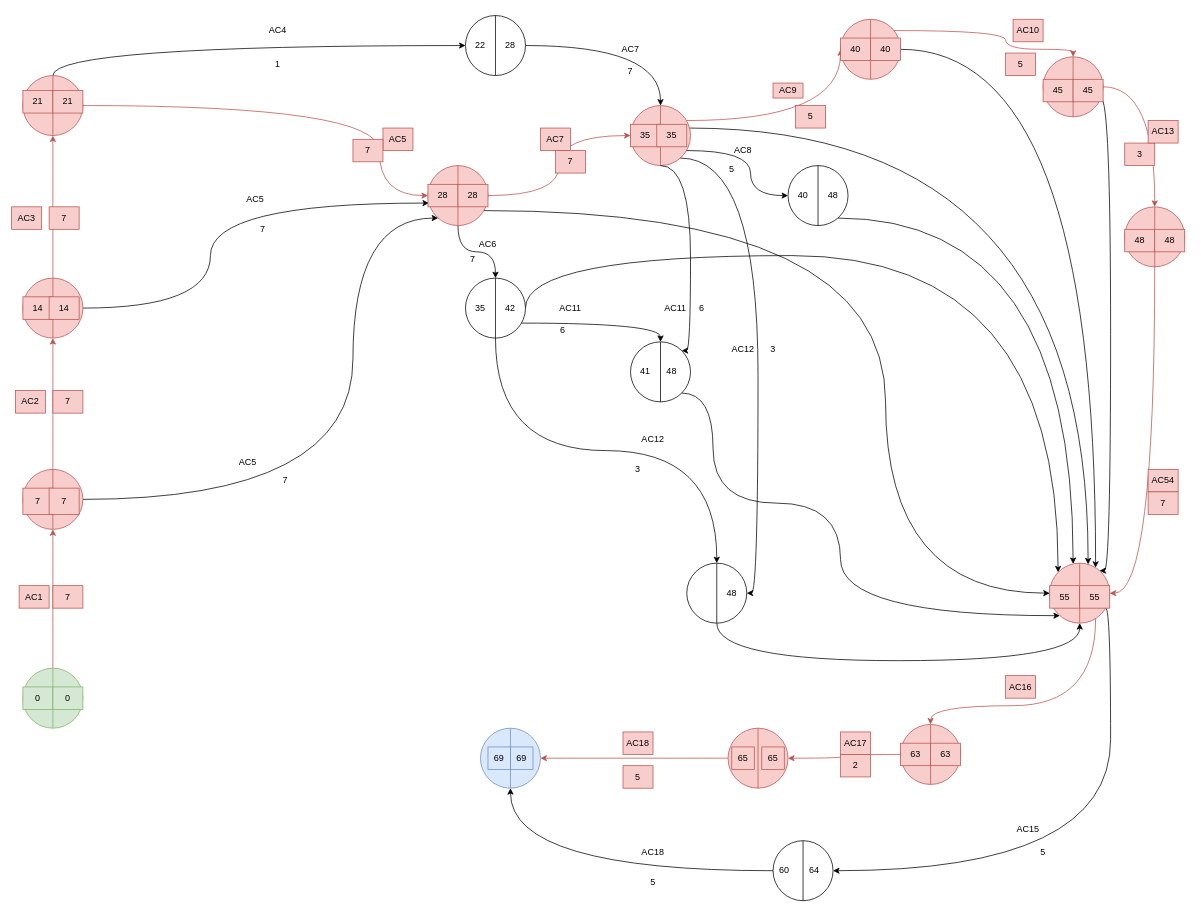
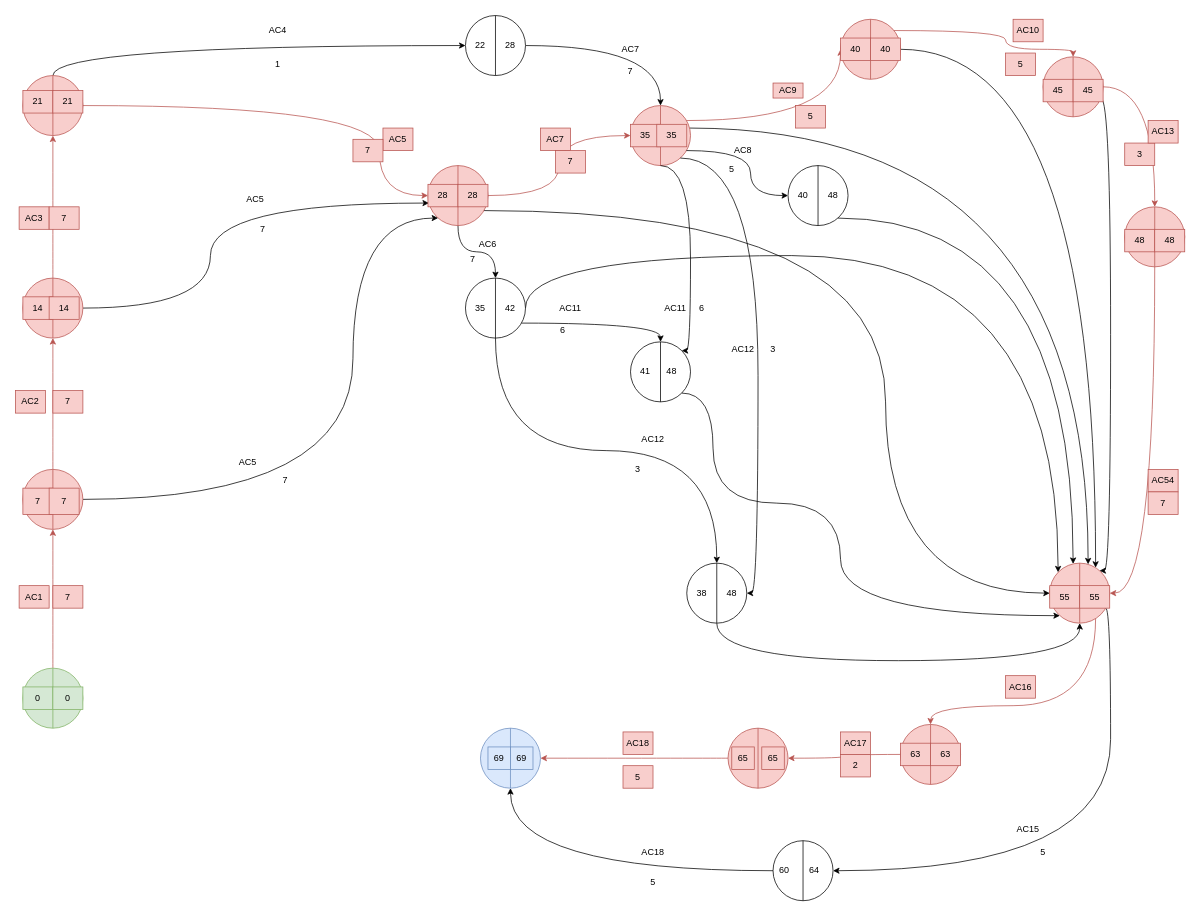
node "AC3": moved (27, 218) -> (34, 218)
node "38": added
